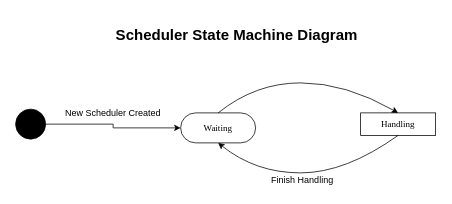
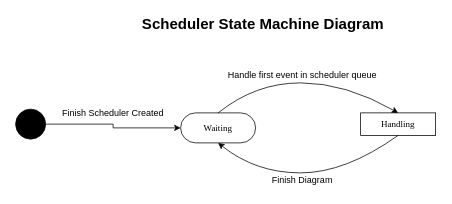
node "Scheduler State Machine Diagram": moved (237, 34) -> (263, 23)
node "Handle first event in scheduler queue": added
node "New Scheduler Created": label "New Scheduler Created" -> "Finish Scheduler Created"
node "Finish Handling": label "Finish Handling" -> "Finish Diagram"
